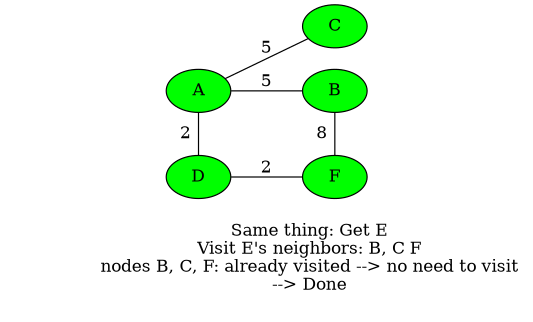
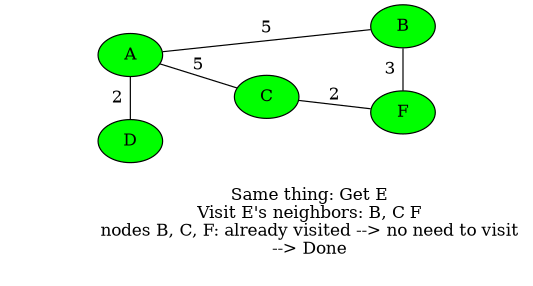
edge "B" -- "F": label "8" -> "3"
edge "D" -- "F": now "C" -- "F"
